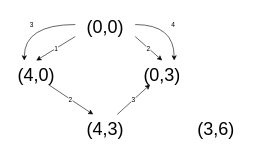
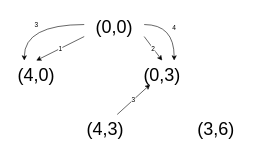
node "(0,0)": moved (105, 24) -> (114, 24)
edge "(4,0)" -> "(4,3)": removed, label "2"
